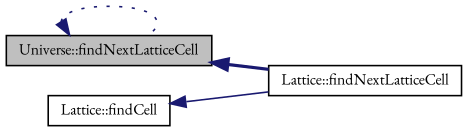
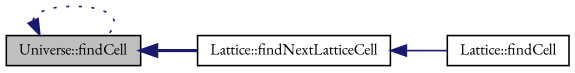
node "Universe::findNextLatticeCell": label "Universe::findNextLatticeCell" -> "Universe::findCell"
edge "Lattice::findNextLatticeCell" -> "Lattice::findCell": reversed
